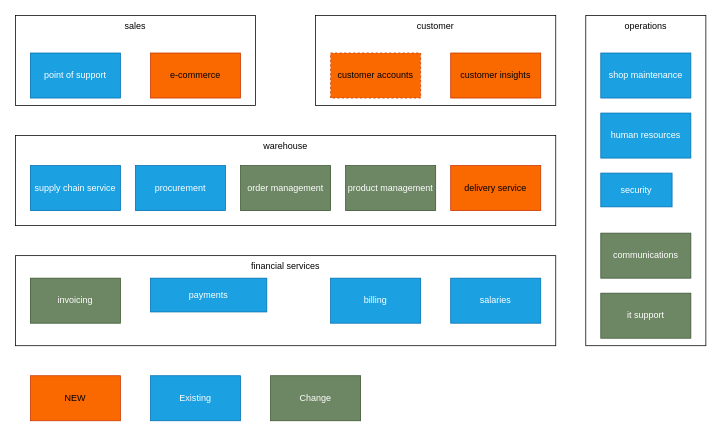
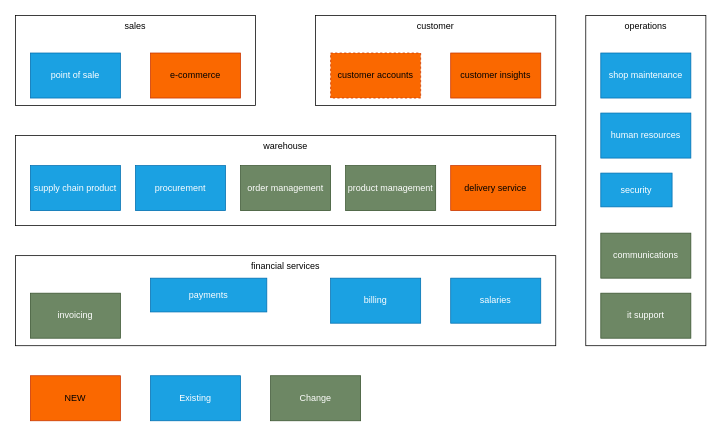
node "point of support": label "point of support" -> "point of sale"
node "supply chain service": label "supply chain service" -> "supply chain product"
node "invoicing": moved (75, 300) -> (75, 315)
